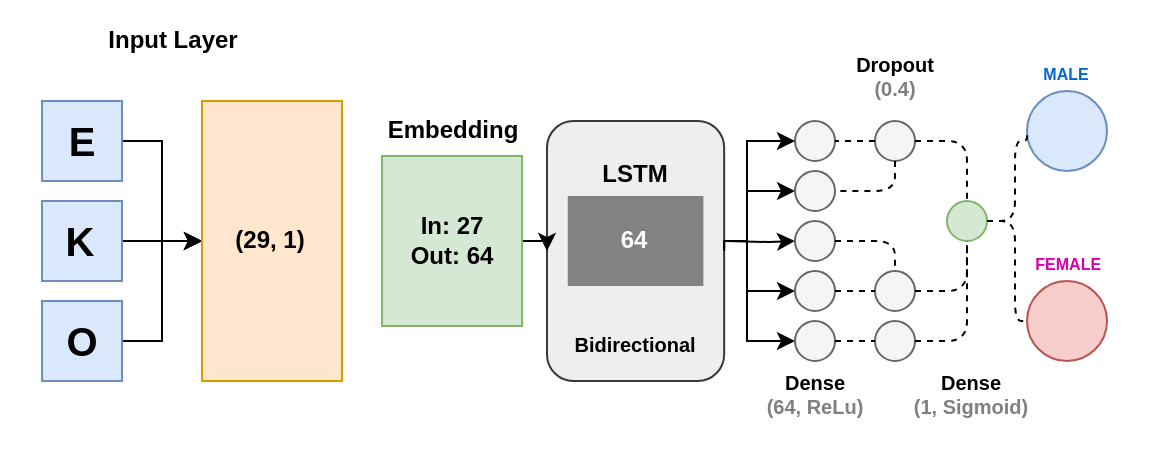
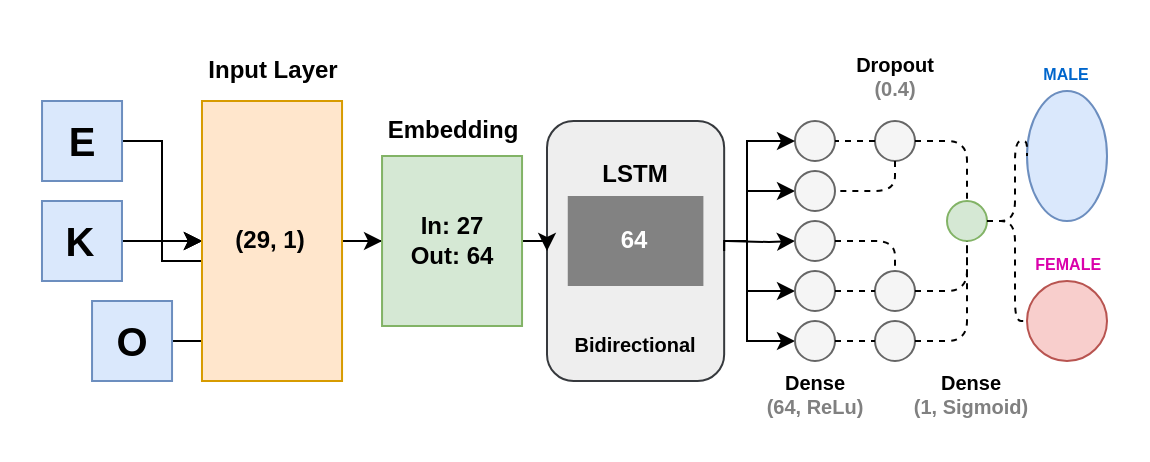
node "Input Layer": moved (172, 36) -> (272, 66)
node "MALE": size 80x80 -> 80x130
edge "(29, 1)" -> "In: 27 Out: 64": added
node "O": moved (82, 341) -> (132, 341)
